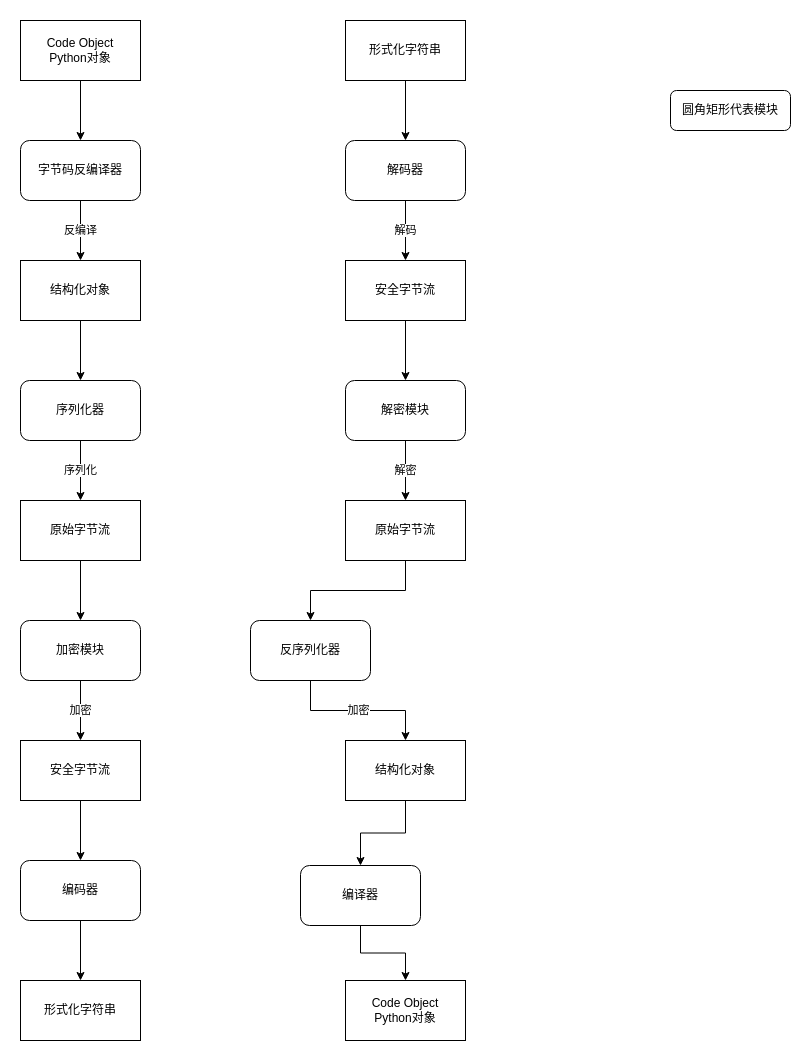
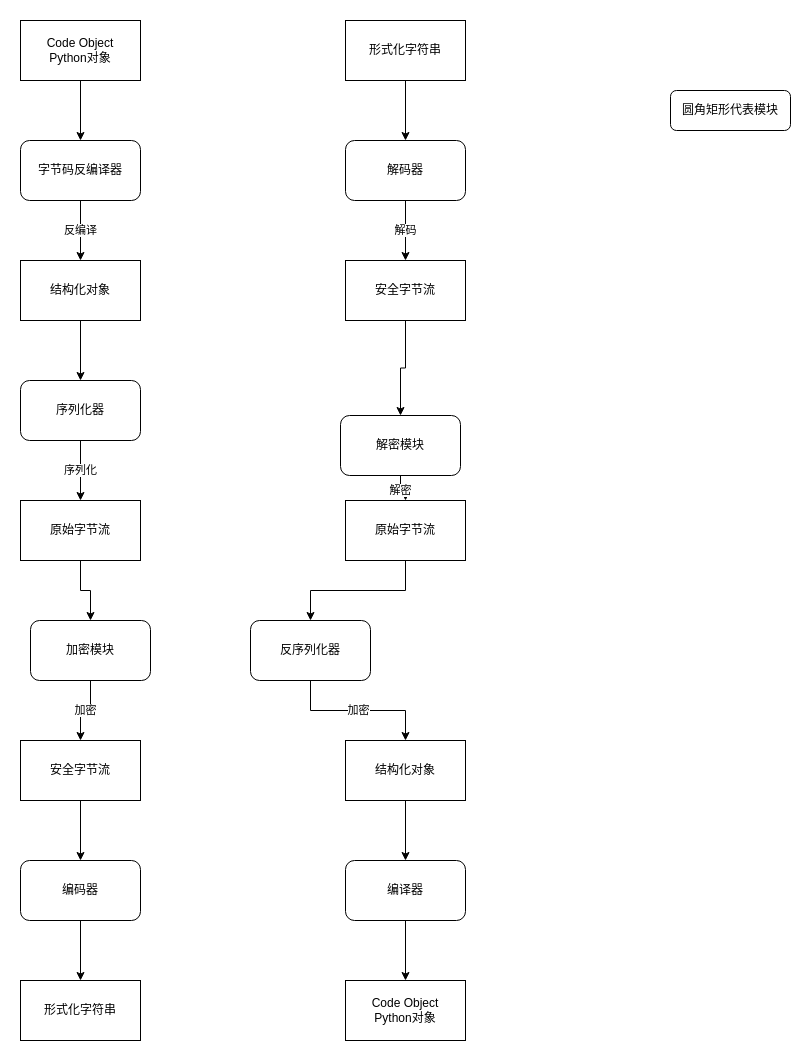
node "解密模块": moved (406, 411) -> (401, 446)
node "加密模块": moved (81, 651) -> (91, 651)
node "编译器": moved (361, 896) -> (406, 891)
